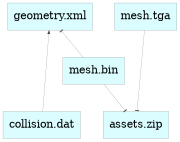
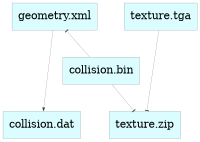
node "mesh.tga": label "mesh.tga" -> "texture.tga"
node "mesh.bin": label "mesh.bin" -> "collision.bin"
edge "collision.dat" -> "geometry.xml": reversed
node "assets.zip": label "assets.zip" -> "texture.zip"
